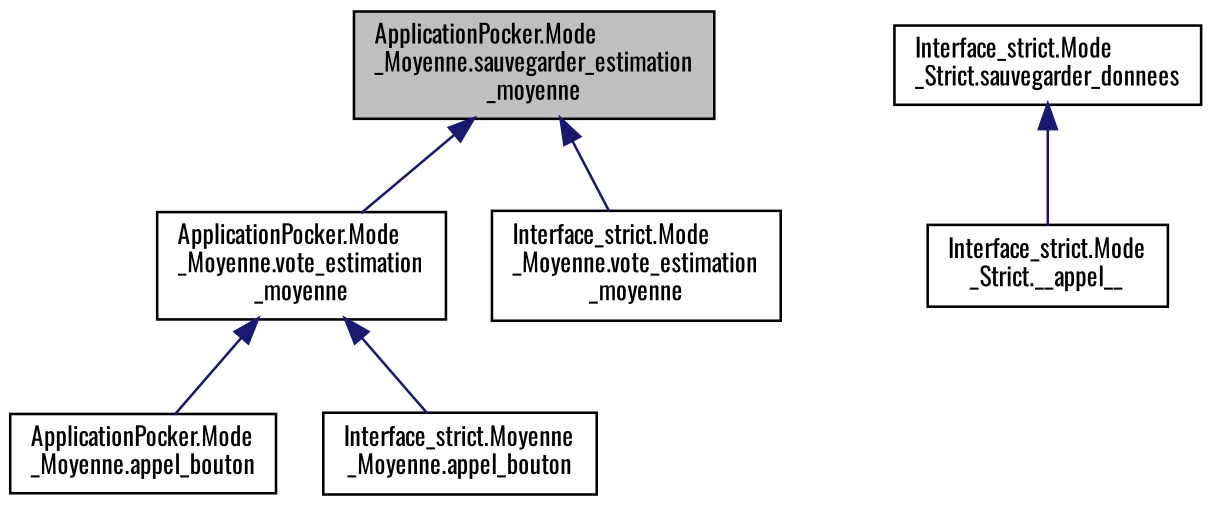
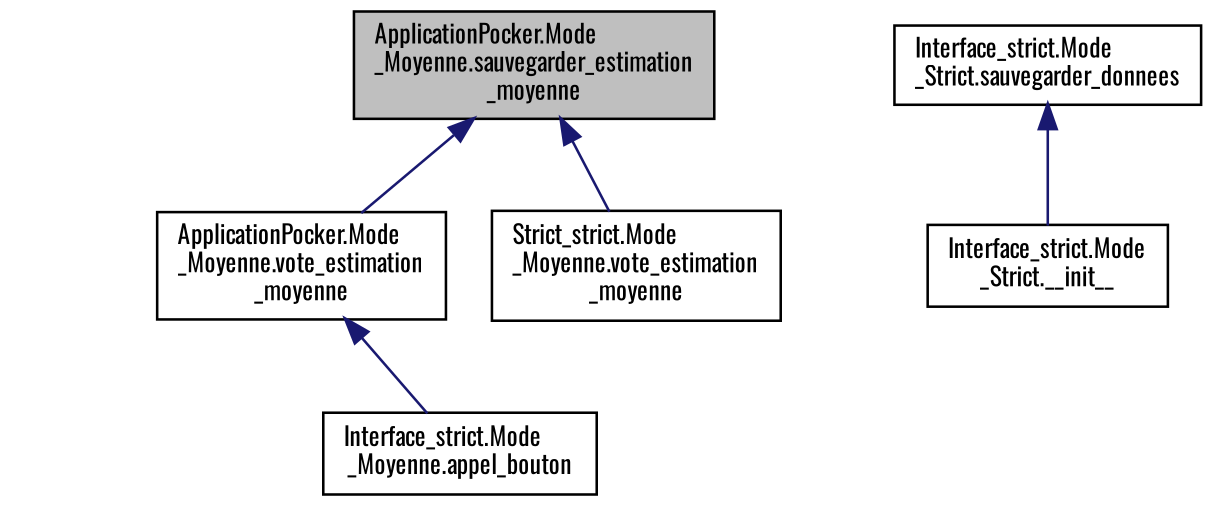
node "Interface_strict.Mode _Moyenne.vote_estimation _moyenne": label "Interface_strict.Mode _Moyenne.vote_estimation _moyenne" -> "Strict_strict.Mode _Moyenne.vote_estimation _moyenne"
node "Interface_strict.Mode _Strict.__appel__": label "Interface_strict.Mode _Strict.__appel__" -> "Interface_strict.Mode _Strict.__init__"
node "ApplicationPocker.Mode _Moyenne.appel_bouton": removed
node "Interface_strict.Moyenne _Moyenne.appel_bouton": label "Interface_strict.Moyenne _Moyenne.appel_bouton" -> "Interface_strict.Mode _Moyenne.appel_bouton"
